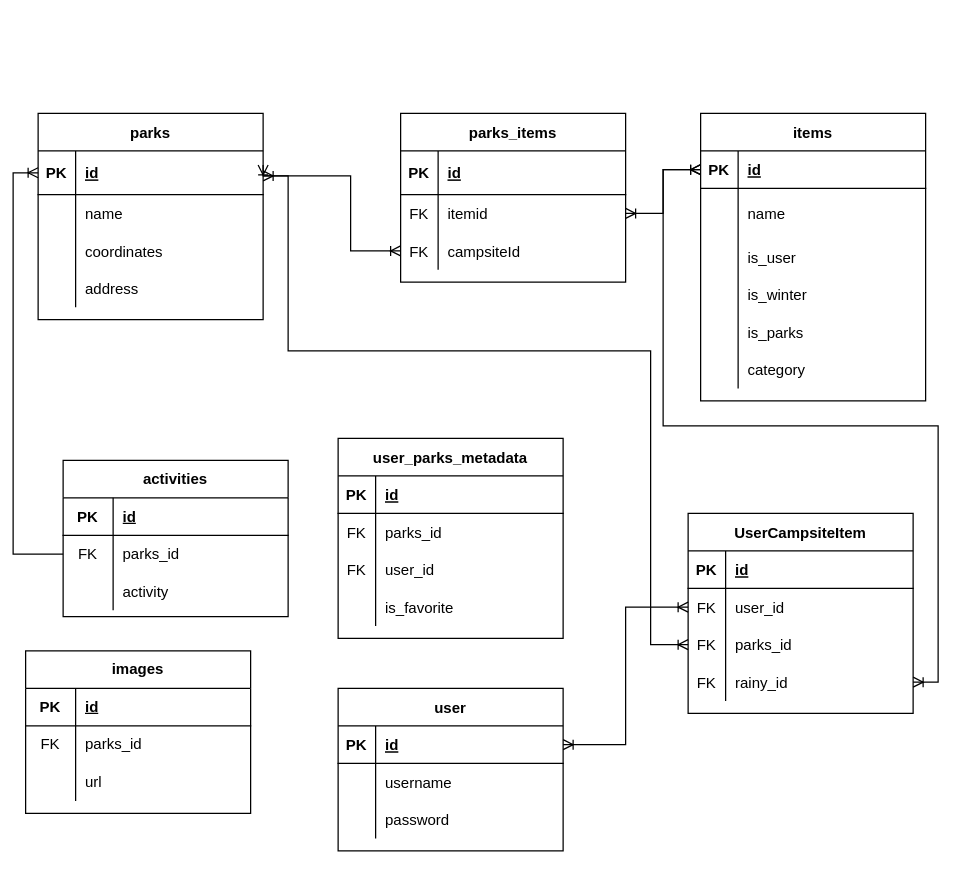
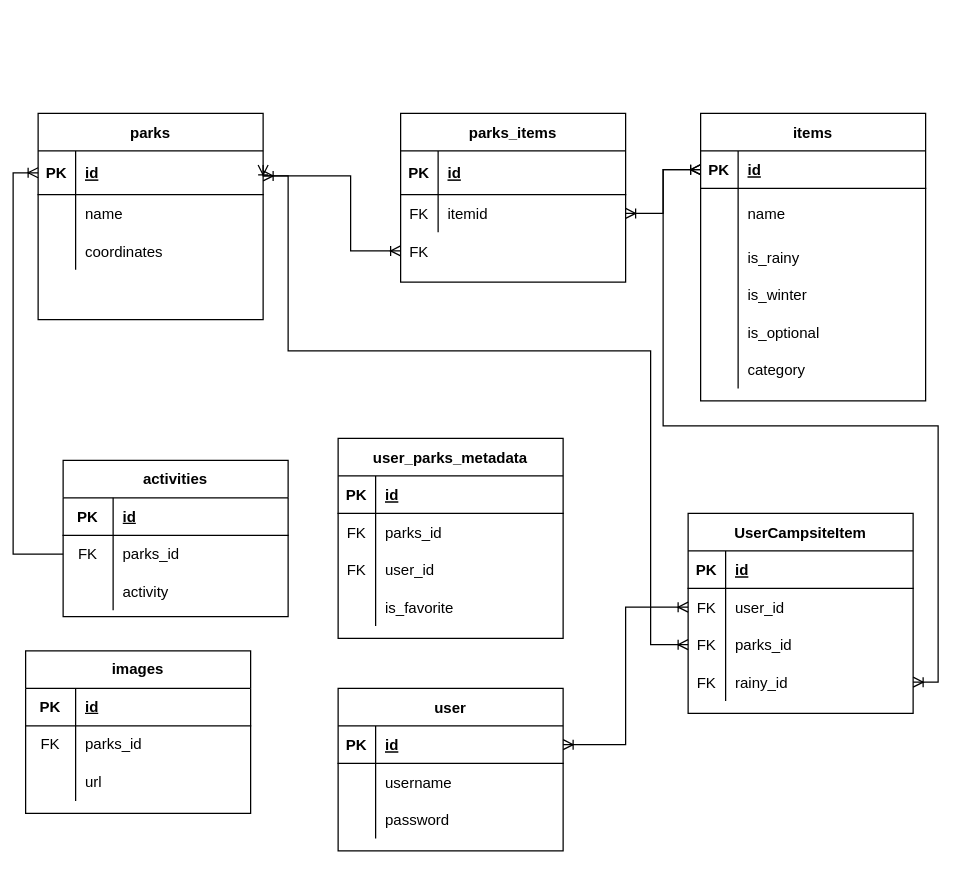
node "campsiteId": removed
node "is_user": label "is_user" -> "is_rainy"
node "address": removed
node "is_parks": label "is_parks" -> "is_optional"
